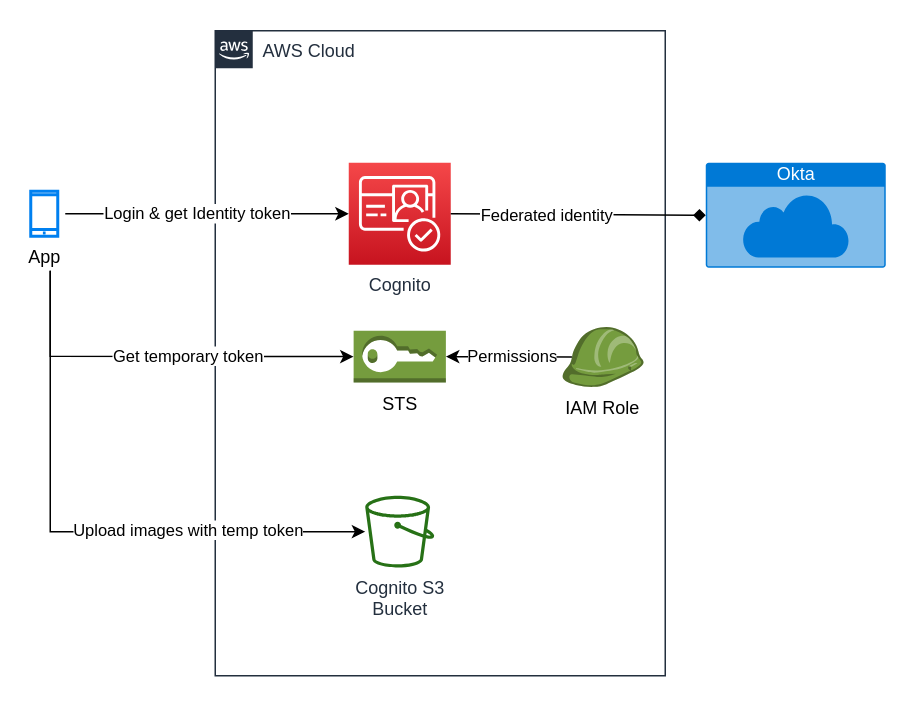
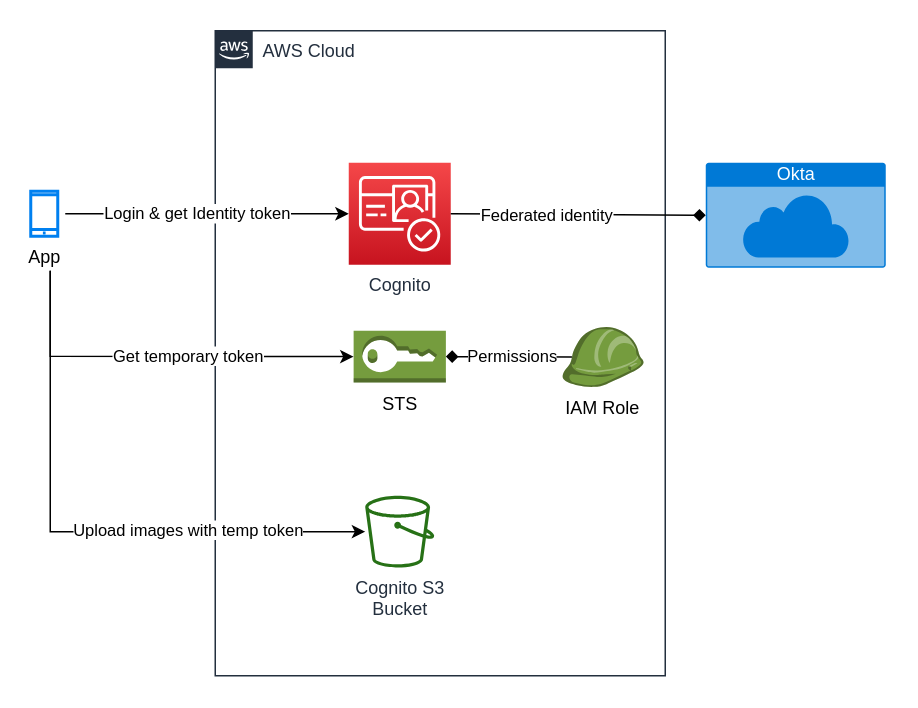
edge "IAM Role" -> "STS": arrowhead classic -> diamond
